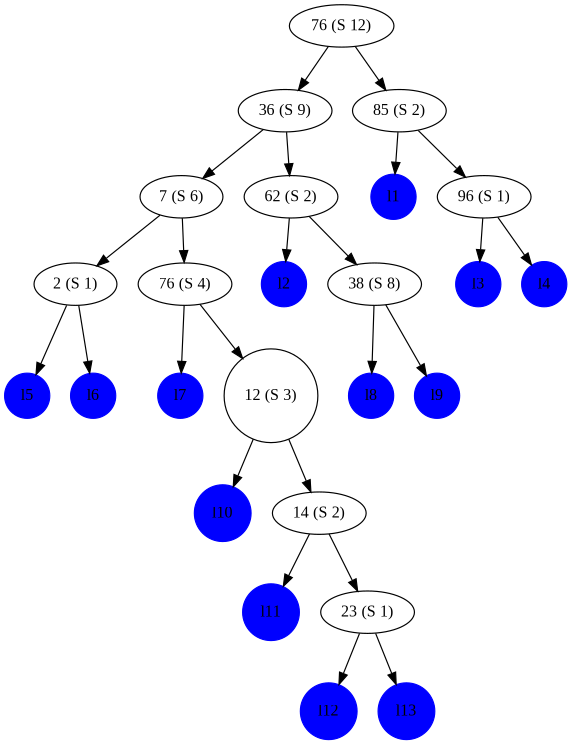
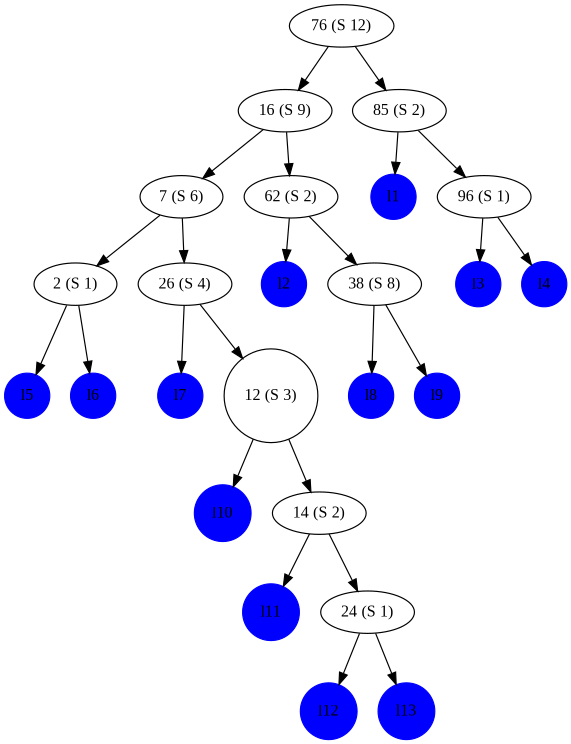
node "36 (S 9)": label "36 (S 9)" -> "16 (S 9)"
node "76 (S 4)": label "76 (S 4)" -> "26 (S 4)"
node "23 (S 1)": label "23 (S 1)" -> "24 (S 1)"
